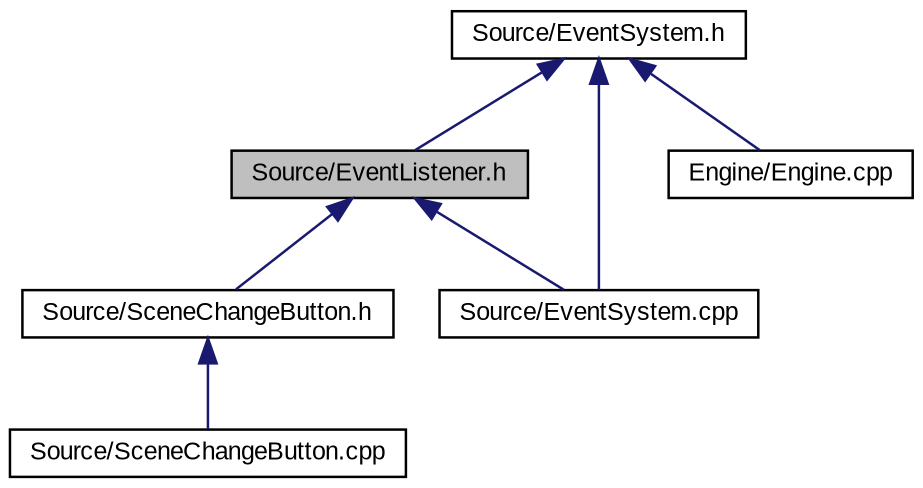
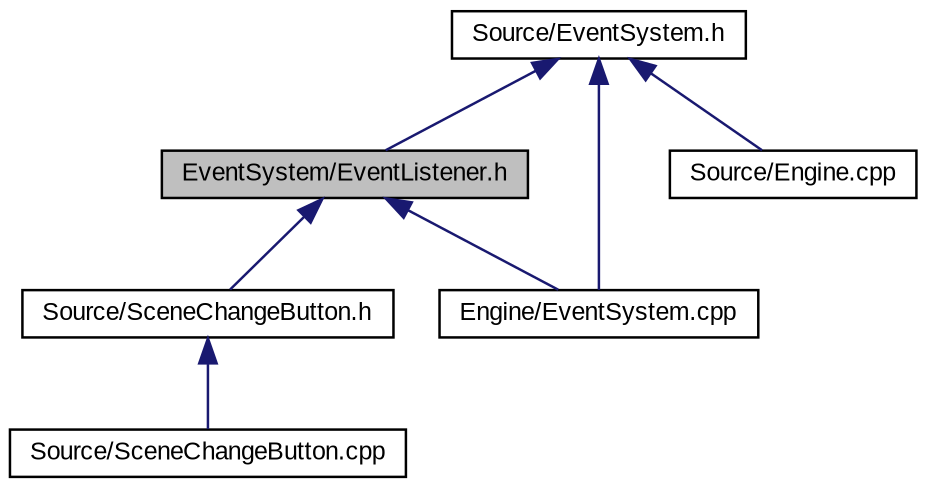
node "Source/EventListener.h": label "Source/EventListener.h" -> "EventSystem/EventListener.h"
node "Engine/Engine.cpp": label "Engine/Engine.cpp" -> "Source/Engine.cpp"
node "Source/EventSystem.cpp": label "Source/EventSystem.cpp" -> "Engine/EventSystem.cpp"
